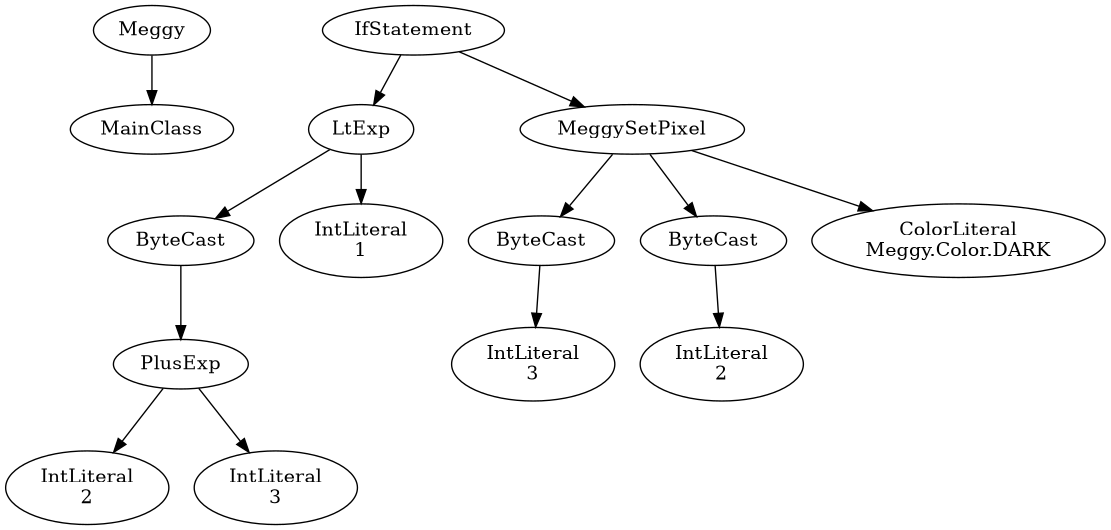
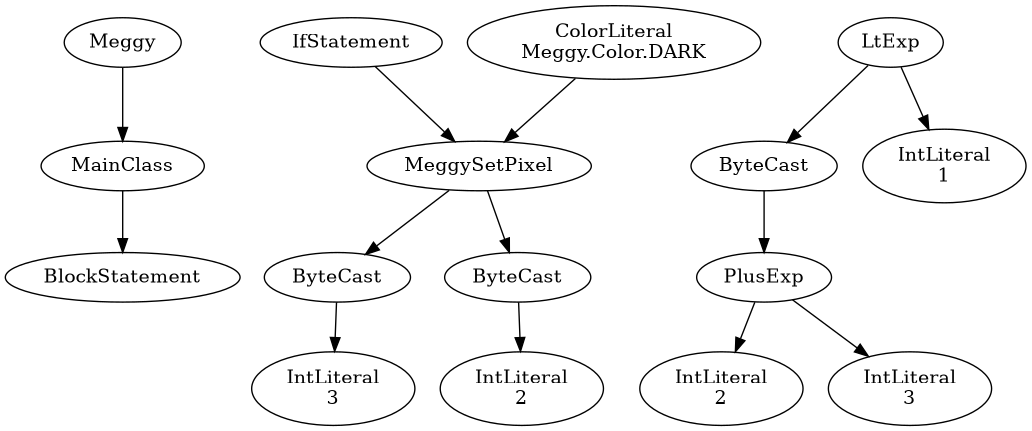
edge "IfStatement" -> "LtExp": removed
edge "MeggySetPixel" -> "ColorLiteral Meggy.Color.DARK": reversed
node "BlockStatement": added
